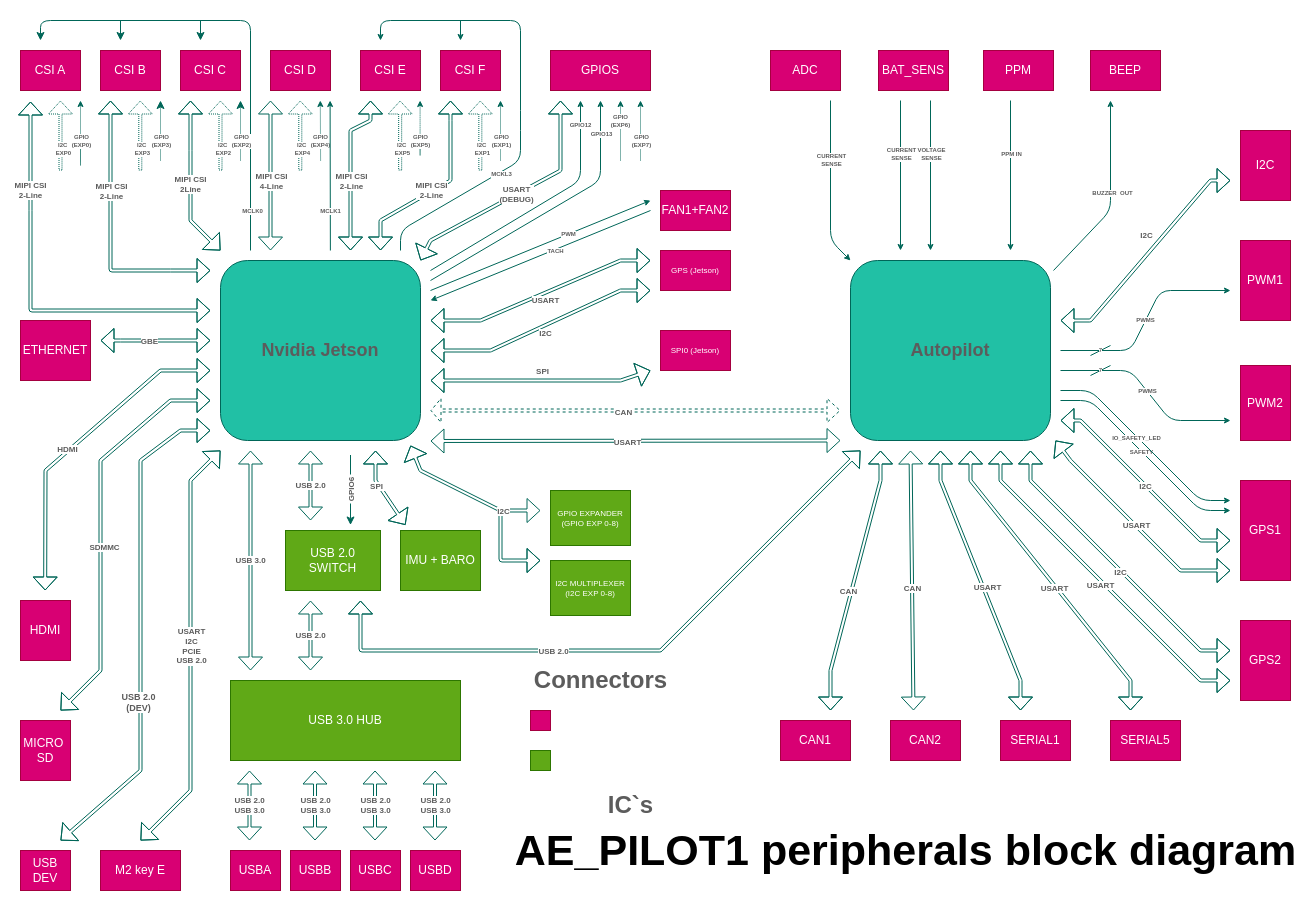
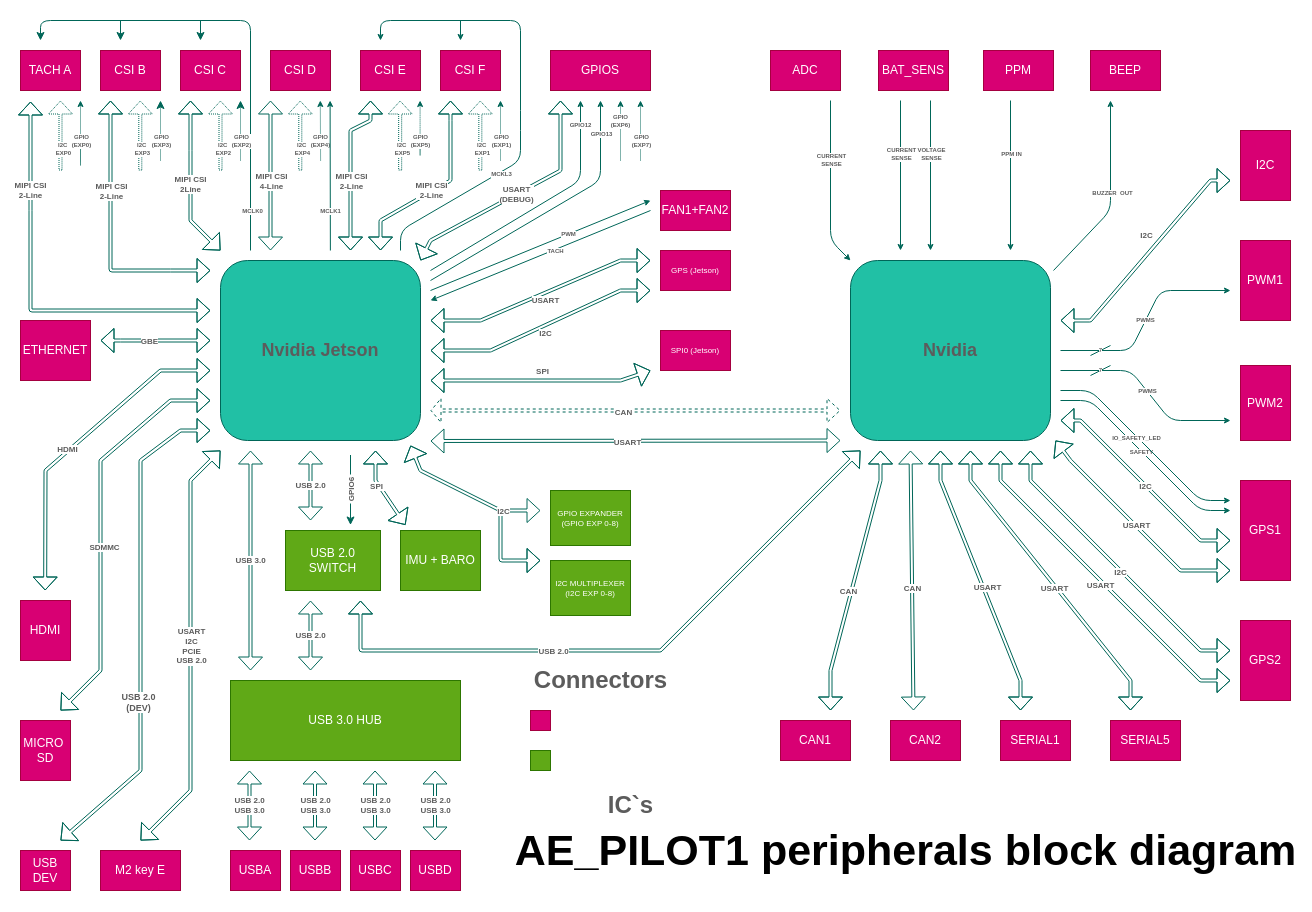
node "CSI A": label "CSI A" -> "TACH A"
node "Autopilot": label "Autopilot" -> "Nvidia"
